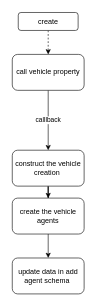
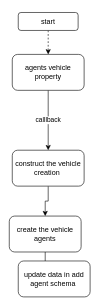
node "create": label "create" -> "start"
node "call vehicle property": label "call vehicle property" -> "agents vehicle property"
node "create the vehicle agents": moved (48, 216) -> (45, 234)
node "update data in add agent schema": moved (48, 276) -> (54, 279)
